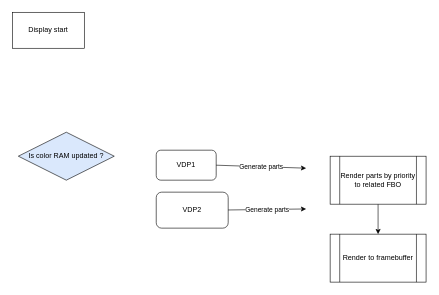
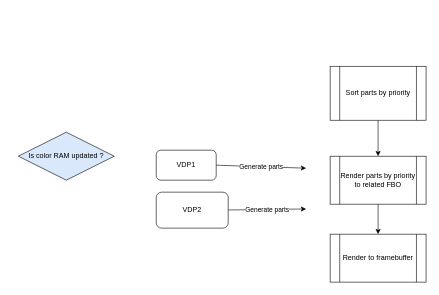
node "Display start": removed
node "Sort parts by priority": added
edge "Sort parts by priority" -> "Render parts by priority to related FBO": added
